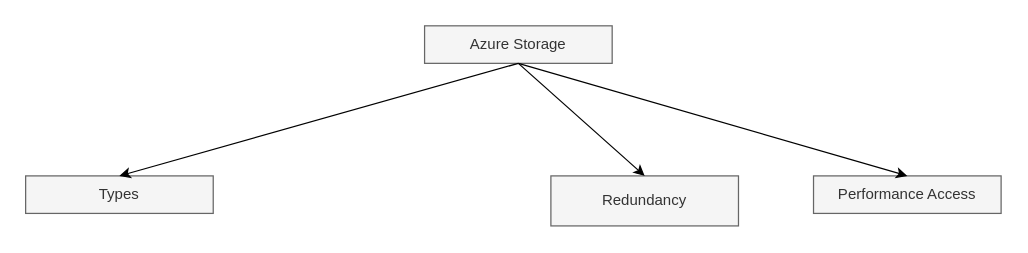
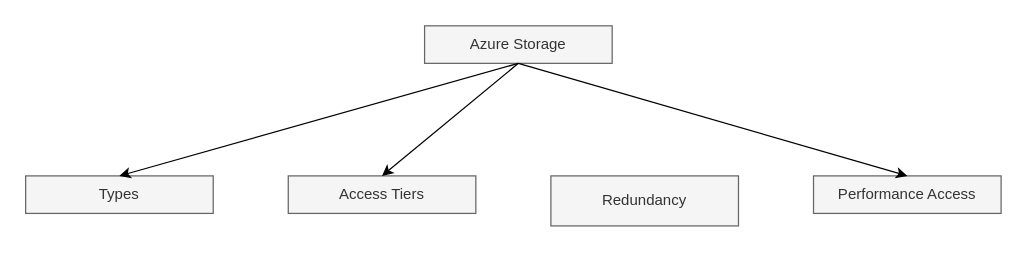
edge "Azure Storage" -> "Access Tiers": added
edge "Azure Storage" -> "Redundancy": removed
node "Access Tiers": added
